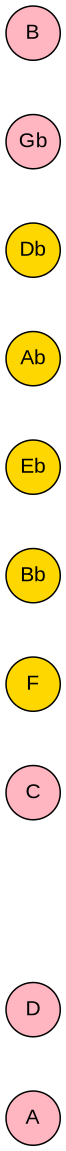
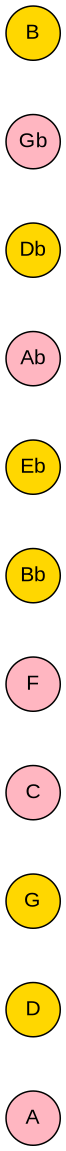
node "B": fillcolor lightpink -> gold
node "Ab": fillcolor gold -> lightpink
node "F": fillcolor gold -> lightpink
node "G": added
node "D": fillcolor lightpink -> gold
